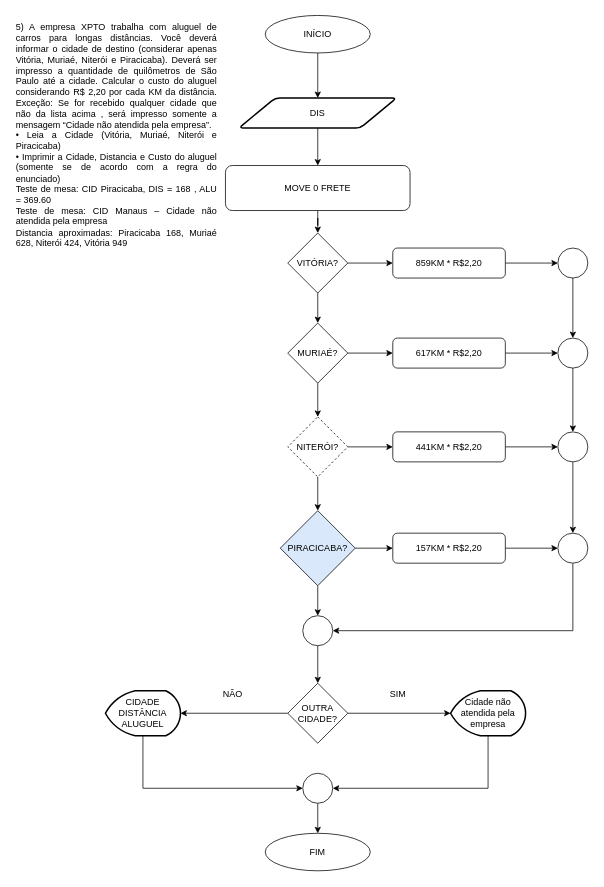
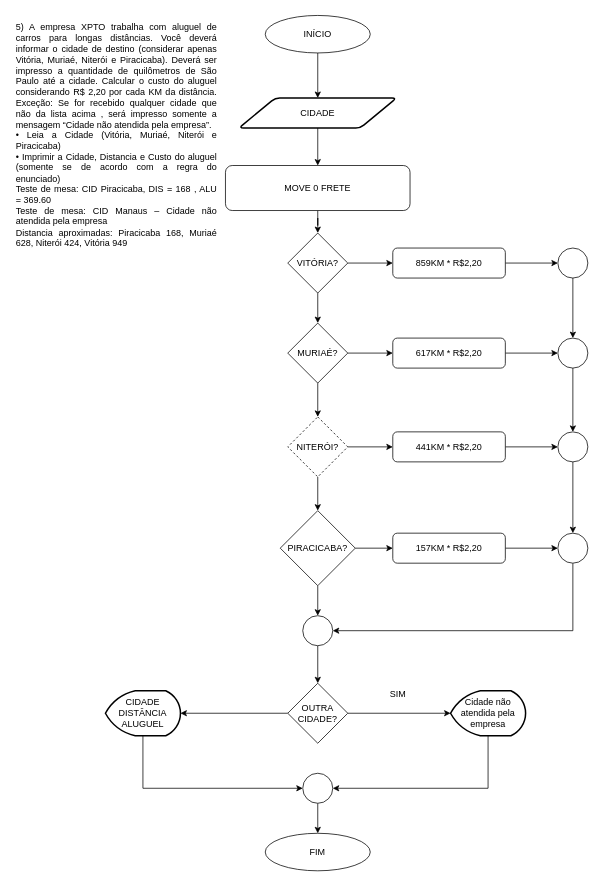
node "DIS": label "DIS" -> "CIDADE"
node "PIRACICABA?": fillcolor #dae8fc -> #ffffff
node "NÃO": removed
